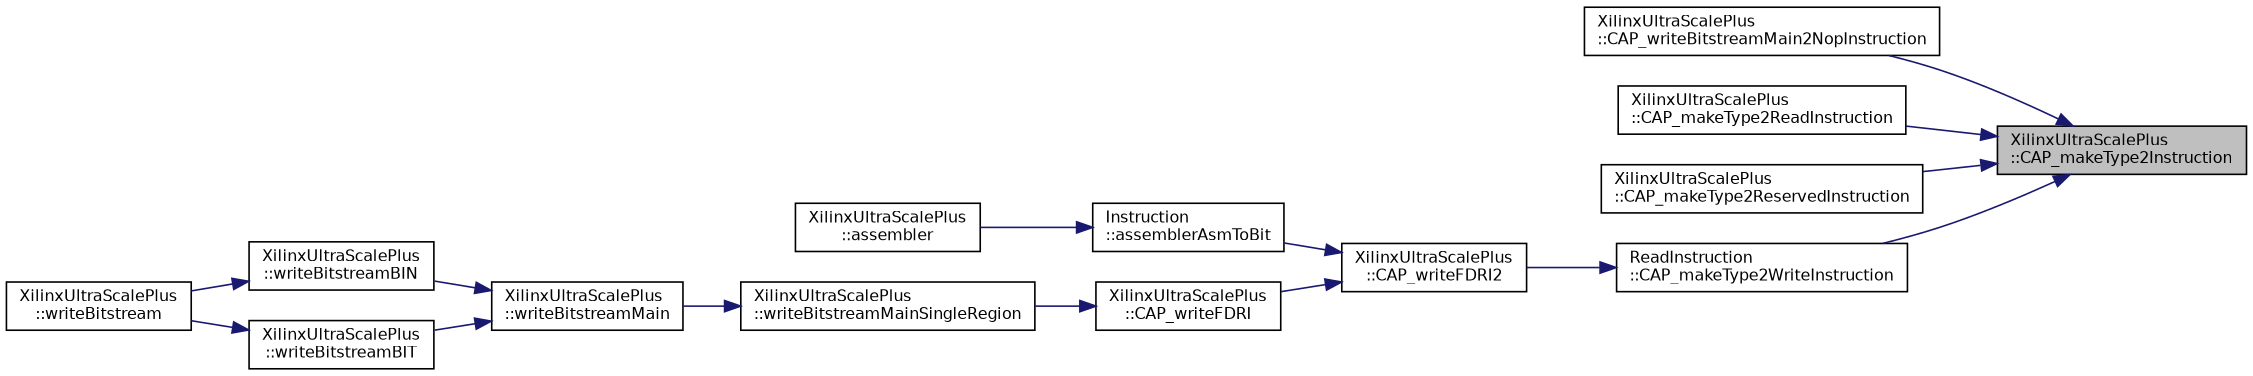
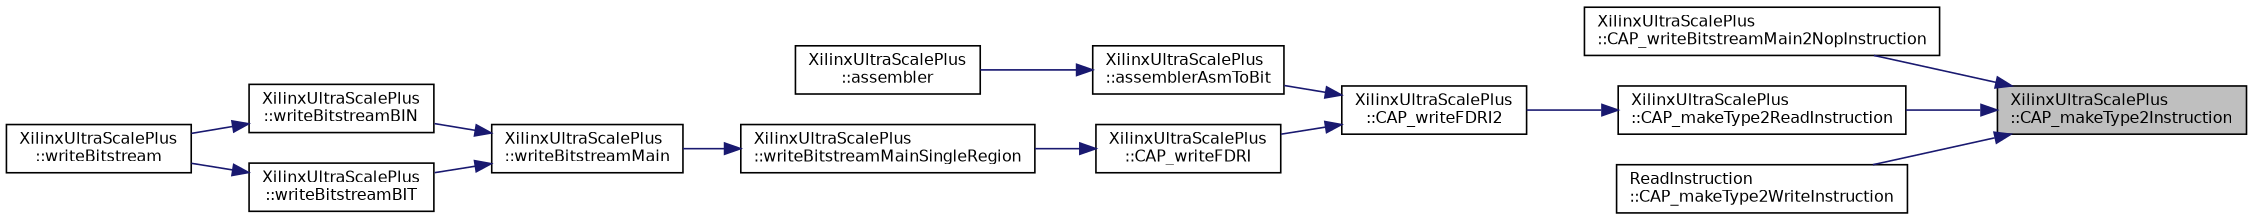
node "XilinxUltraScalePlus ::CAP_makeType2ReservedInstruction": removed
node "Instruction ::assemblerAsmToBit": label "Instruction ::assemblerAsmToBit" -> "XilinxUltraScalePlus ::assemblerAsmToBit"
edge "XilinxUltraScalePlus ::CAP_writeFDRI2" -> "ReadInstruction ::CAP_makeType2WriteInstruction": now "XilinxUltraScalePlus ::CAP_writeFDRI2" -> "XilinxUltraScalePlus ::CAP_makeType2ReadInstruction"
